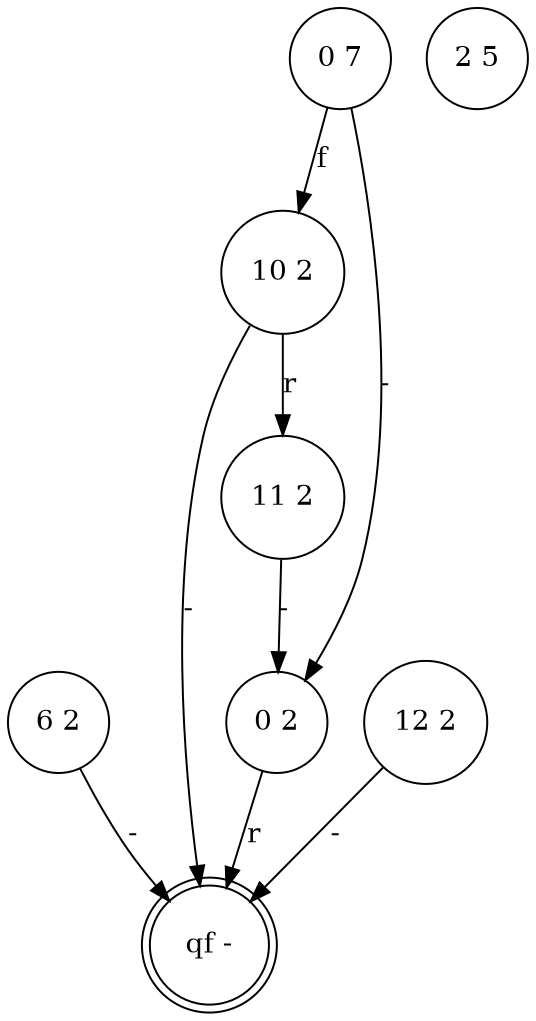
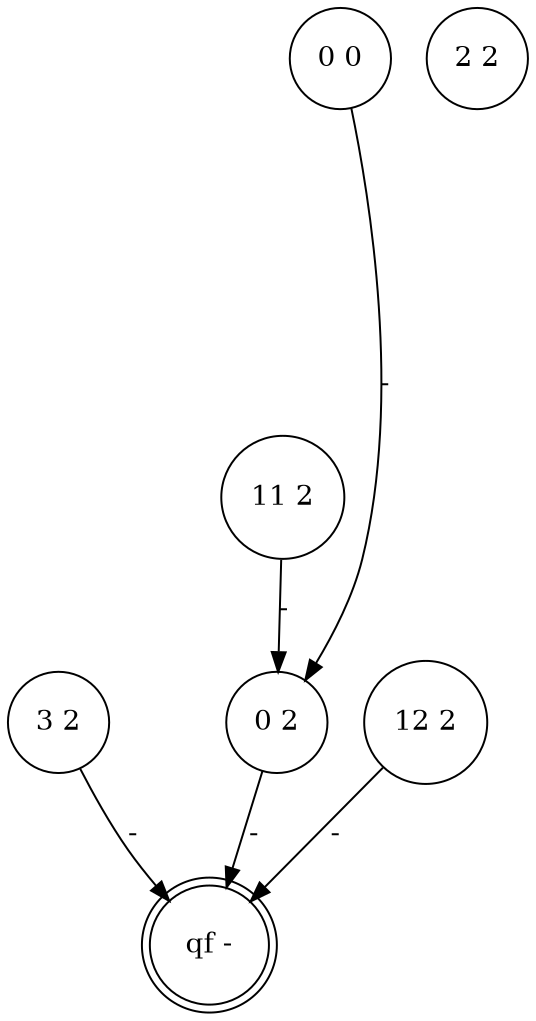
node "0 7": label "0 7" -> "0 0"
node "2 5": label "2 5" -> "2 2"
node "10 2": removed
node "6 2": label "6 2" -> "3 2"
edge "0 2" -> "qf -": label "r" -> "-"
